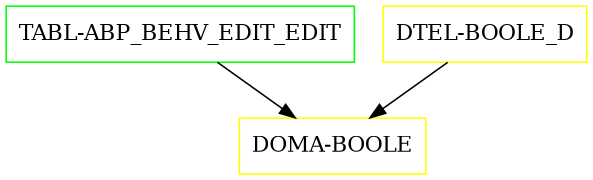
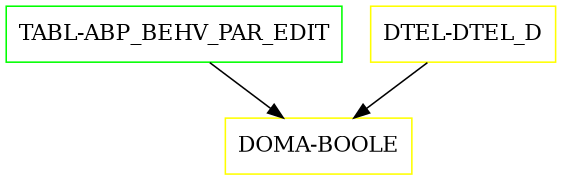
node "TABL-ABP_BEHV_EDIT_EDIT": label "TABL-ABP_BEHV_EDIT_EDIT" -> "TABL-ABP_BEHV_PAR_EDIT"
node "DTEL-BOOLE_D": label "DTEL-BOOLE_D" -> "DTEL-DTEL_D"
